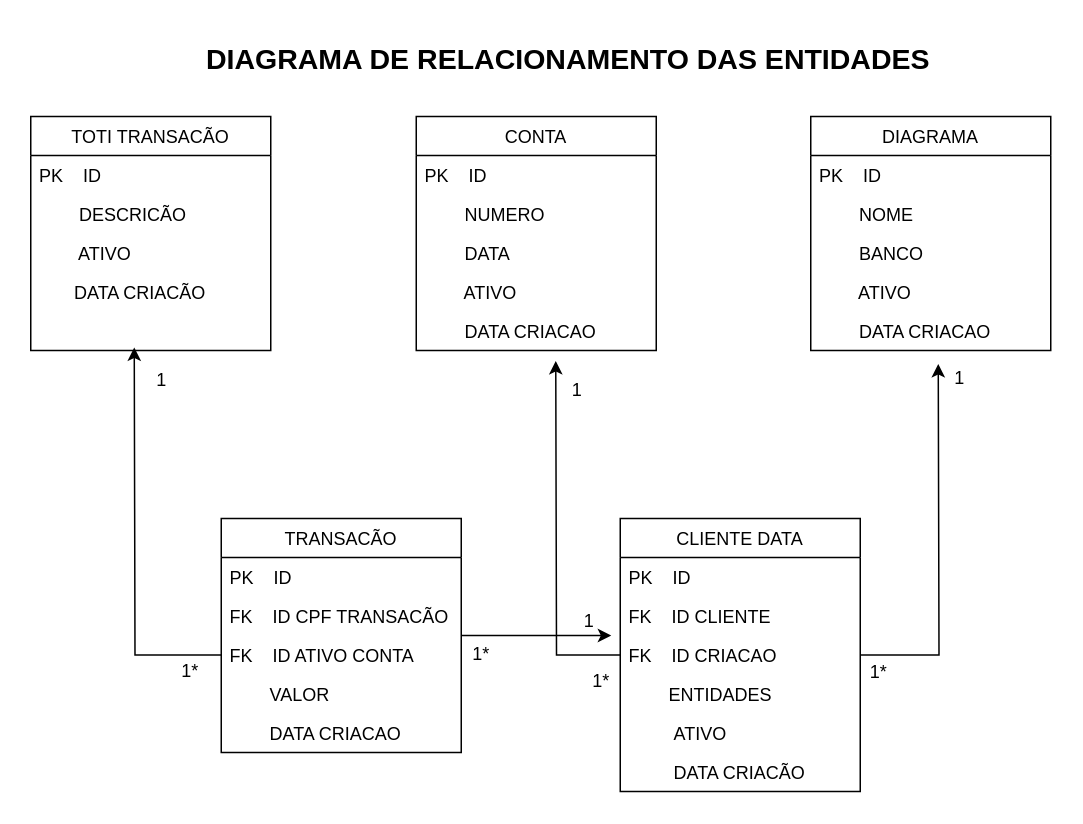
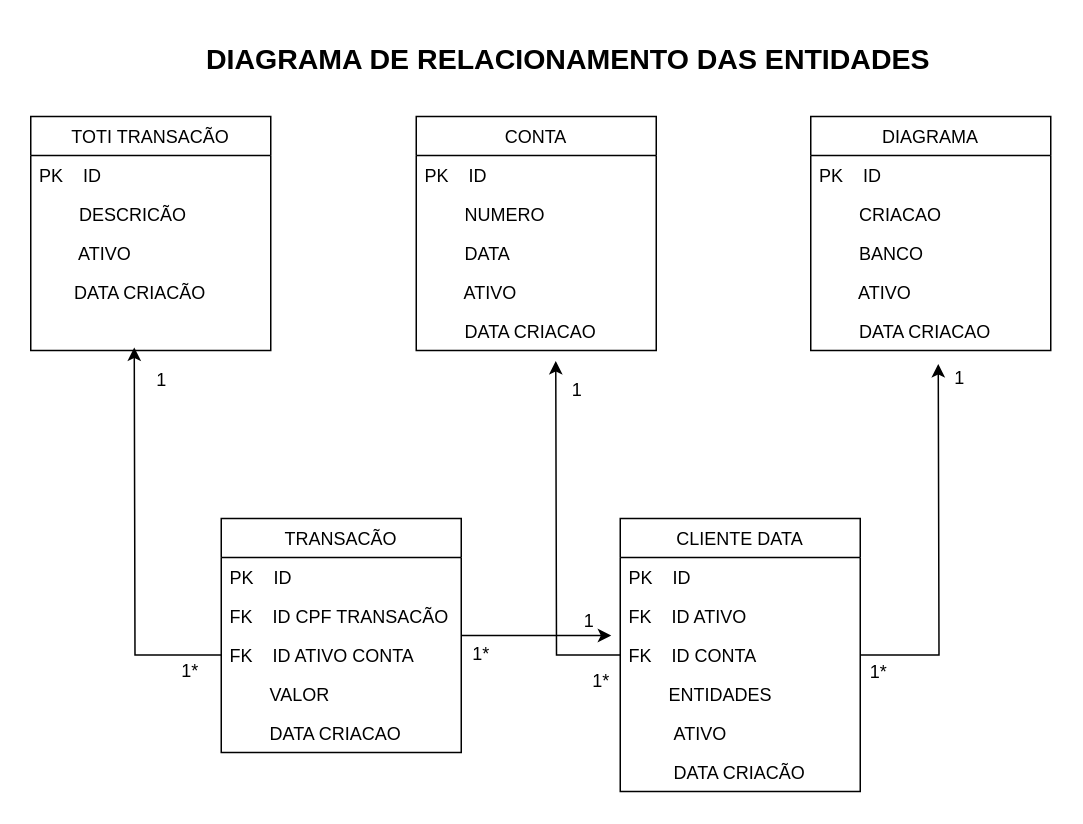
node "NOME": label "NOME" -> "CRIACAO"
node "FK ID CLIENTE": label "FK ID CLIENTE" -> "FK ID ATIVO"
node "FK ID CRIACAO": label "FK ID CRIACAO" -> "FK ID CONTA"
